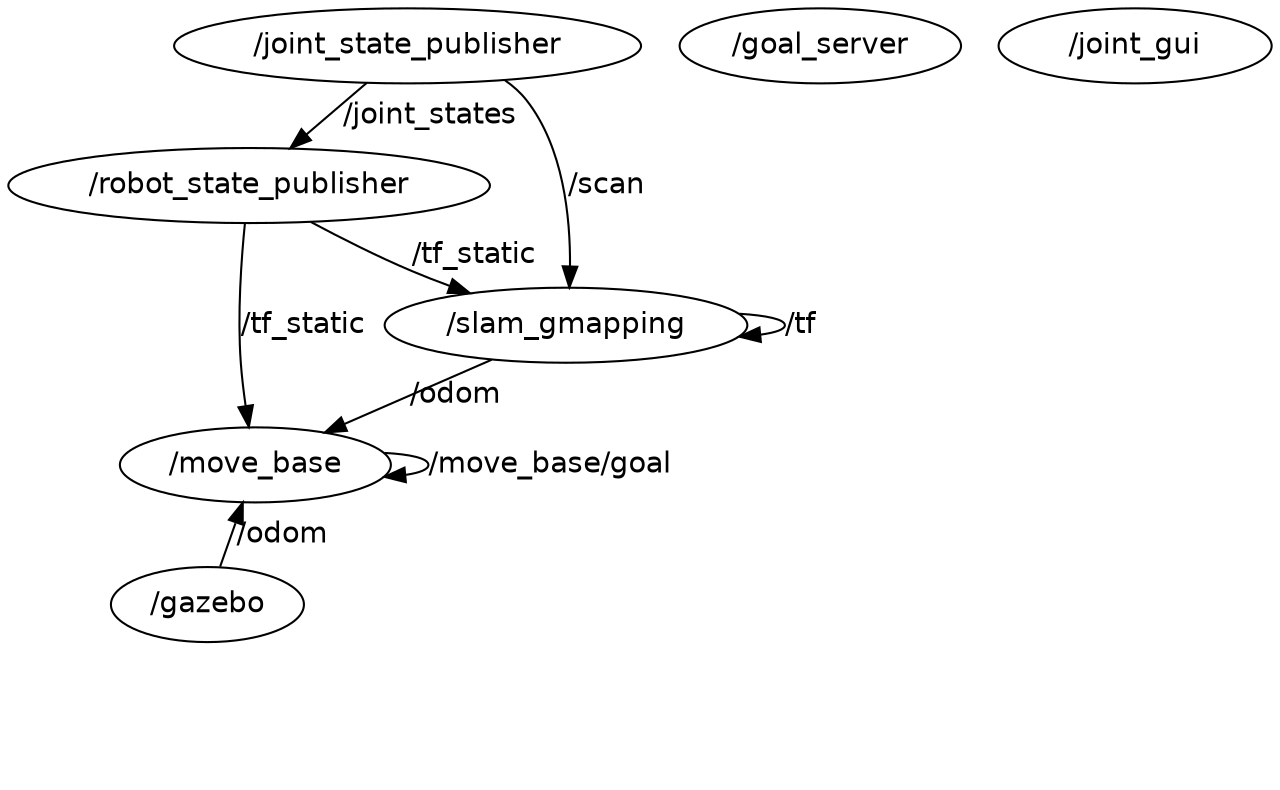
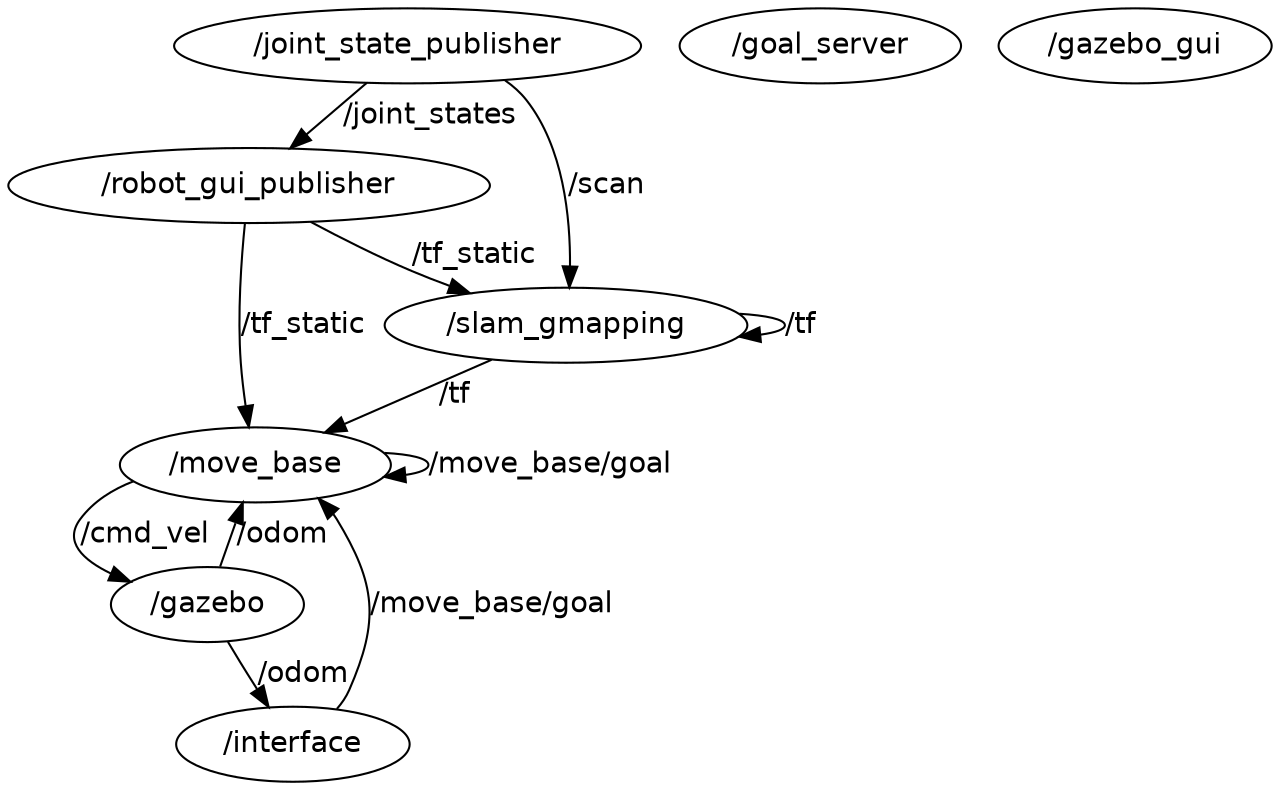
node "/joint_gui": label "/joint_gui" -> "/gazebo_gui"
node "/robot_state_publisher": label "/robot_state_publisher" -> "/robot_gui_publisher"
edge "/slam_gmapping" -> "/move_base": label "/odom" -> "/tf"
edge "/move_base" -> "/gazebo": added, label "/cmd_vel"
node "/interface": added
